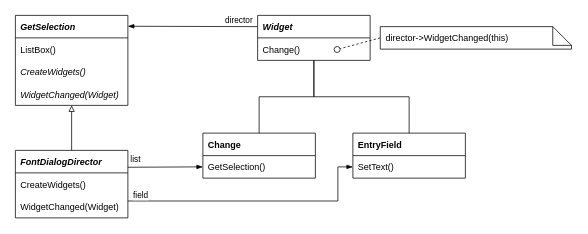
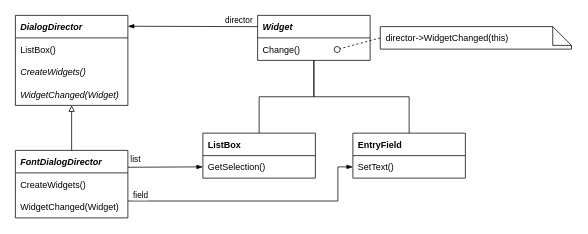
node "GetSelection": label "GetSelection" -> "DialogDirector"
node "Change": label "Change" -> "ListBox"
